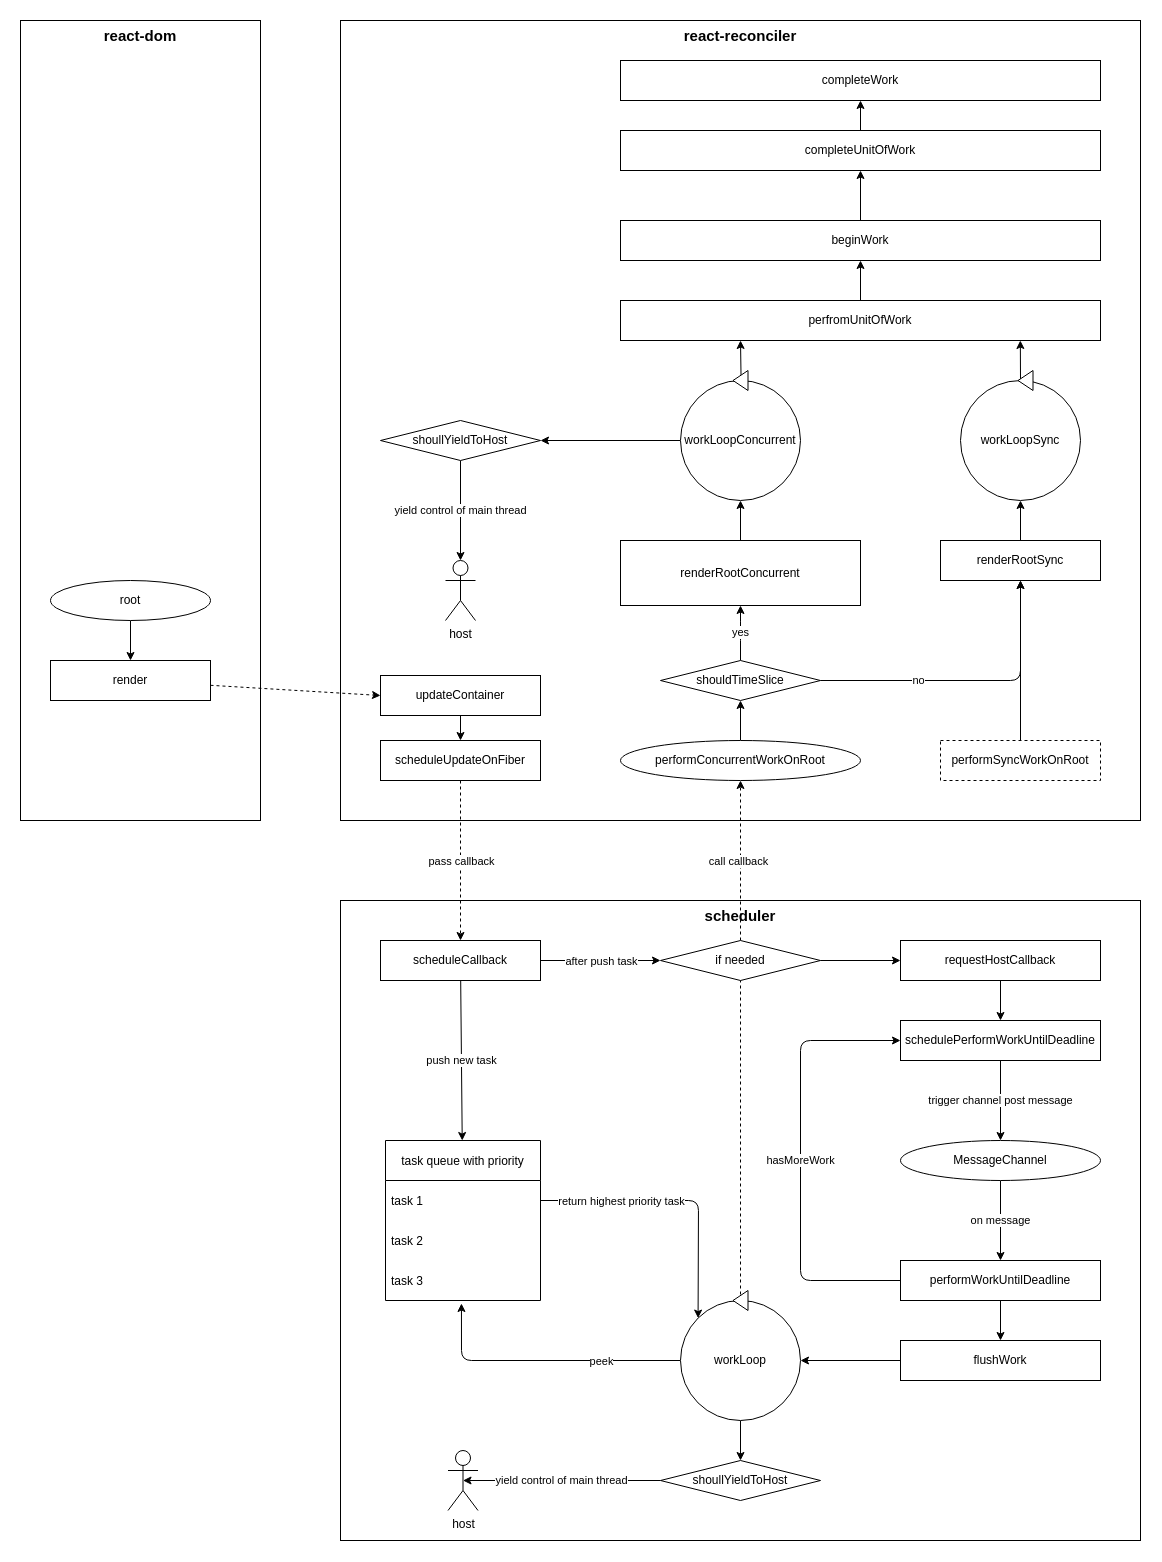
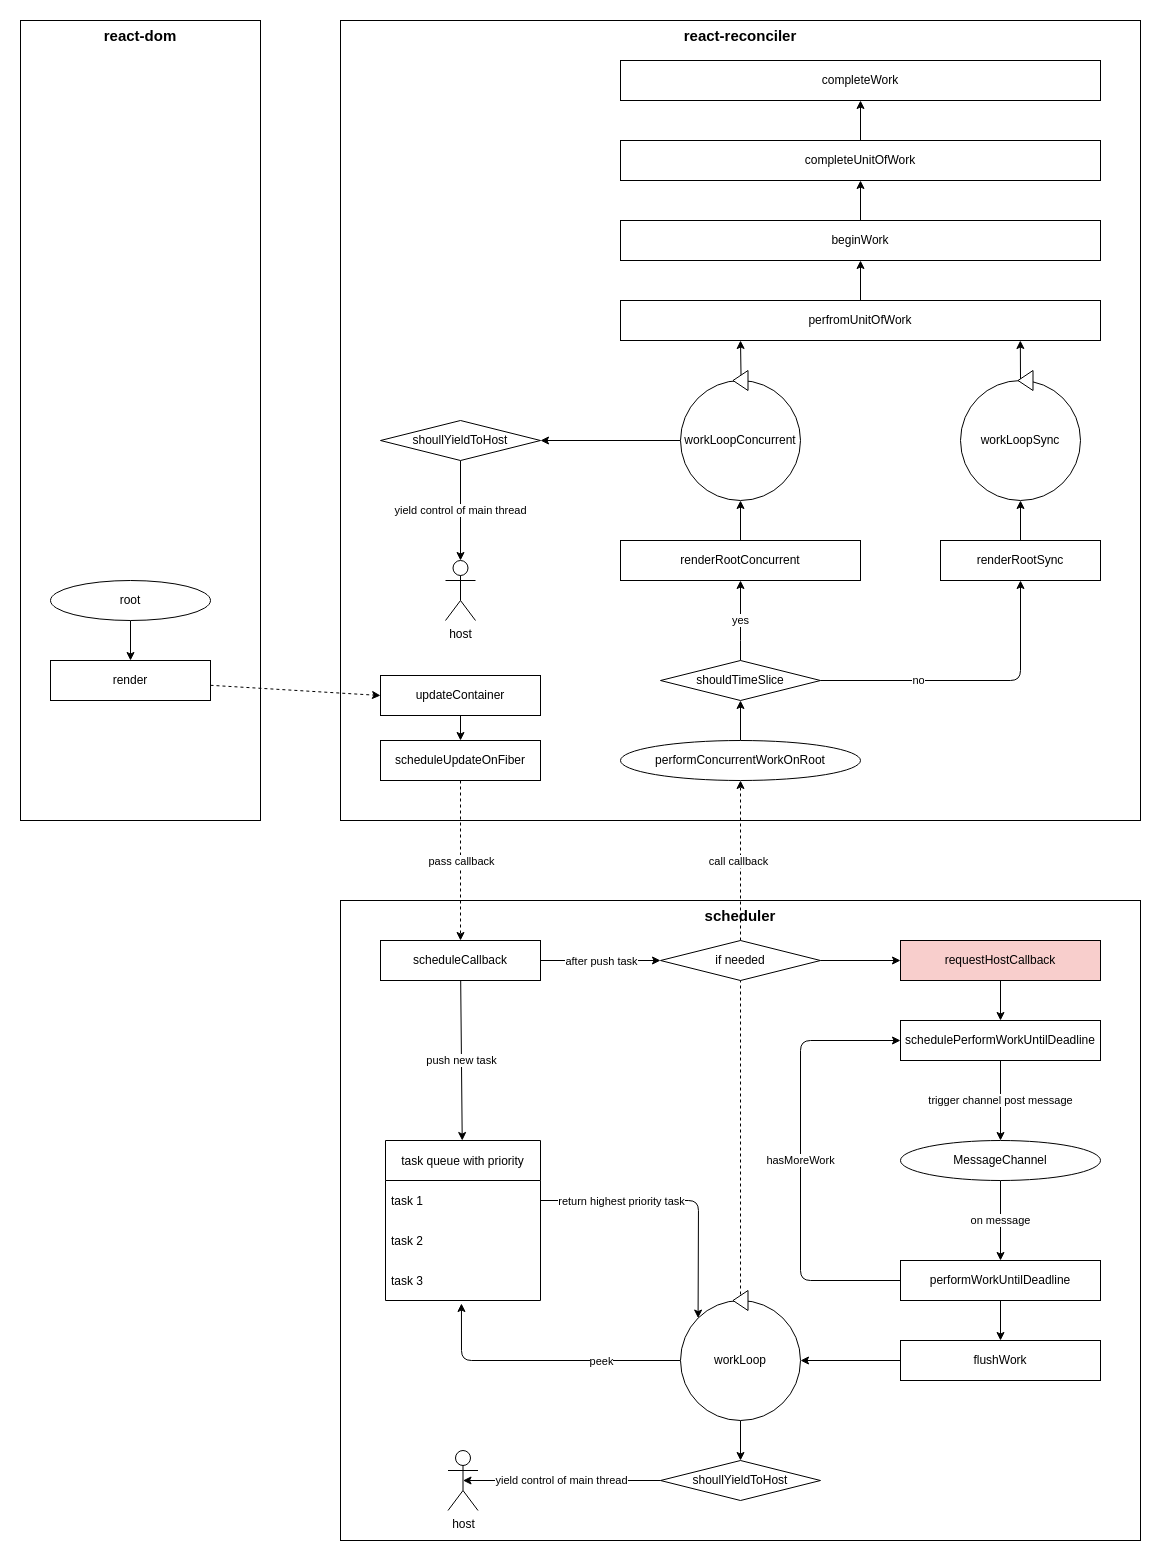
node "completeUnitOfWork": moved (861, 151) -> (861, 161)
node "renderRootConcurrent": size 240x65 -> 240x40
edge "performSyncWorkOnRoot" -> "renderRootSync": removed
node "performSyncWorkOnRoot": removed
node "requestHostCallback": fillcolor #ffffff -> #f8cecc
